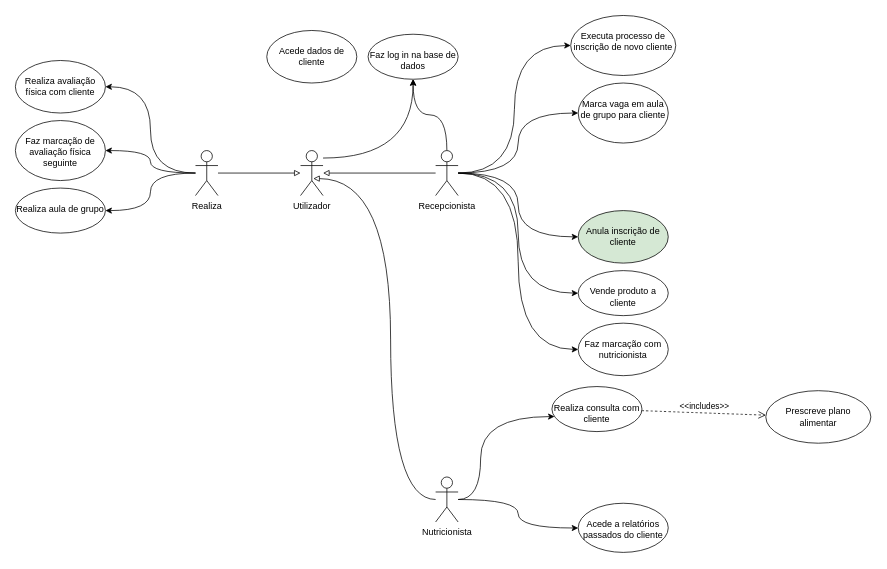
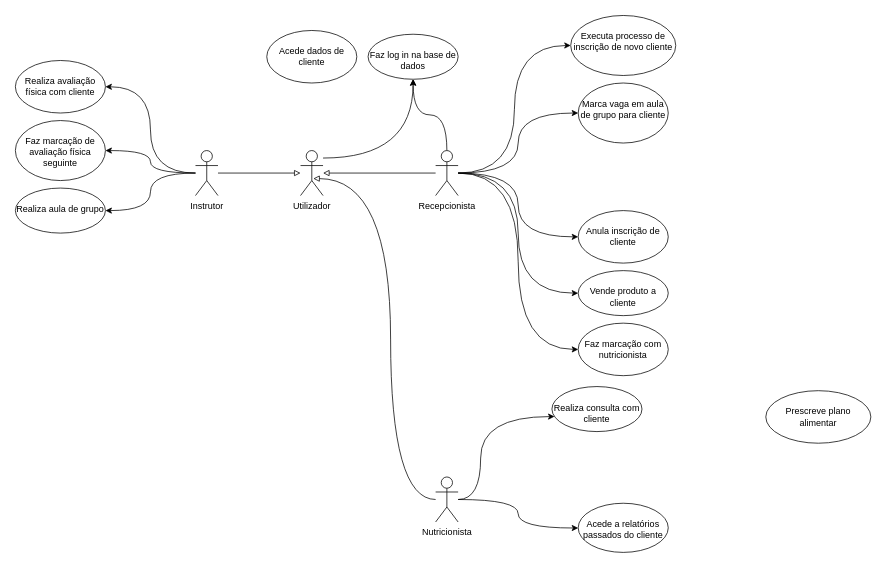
node "Realiza": label "Realiza" -> "Instrutor"
node "Anula inscrição de cliente": fillcolor #d5e8d4 -> #ffffff
edge "Realiza consulta com cliente" -> "Prescreve plano alimentar": removed, label "<<includes>>"
